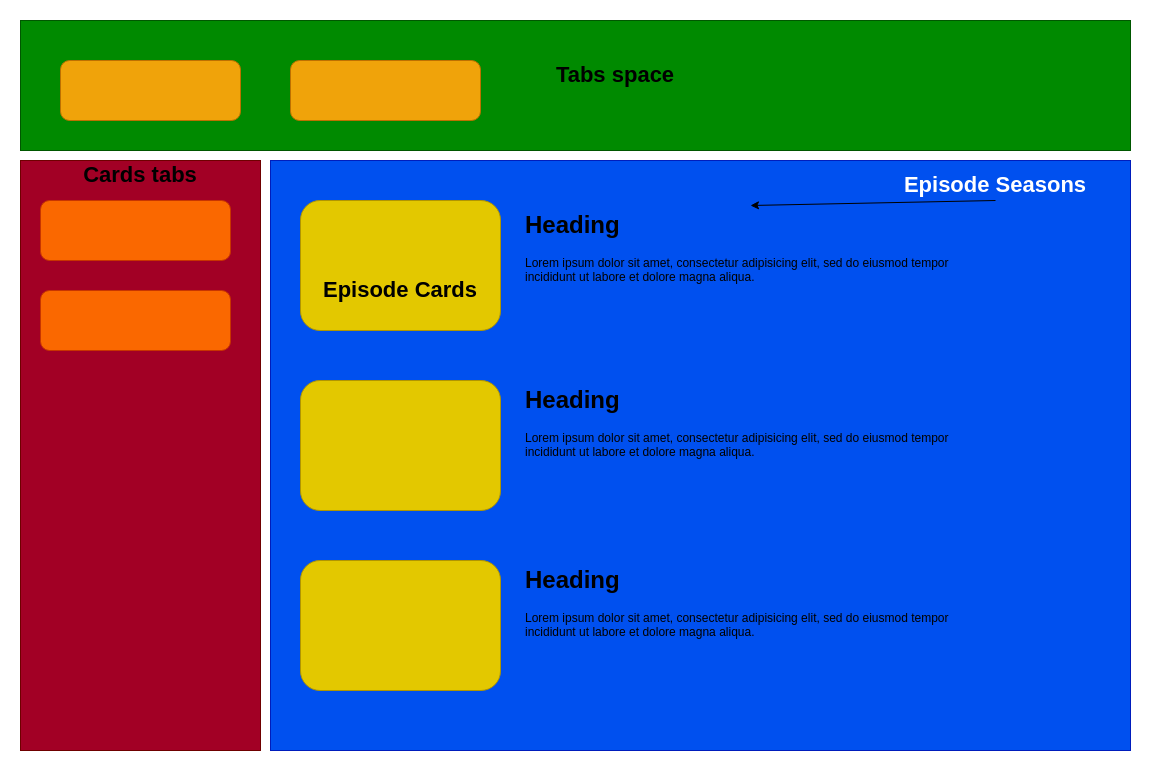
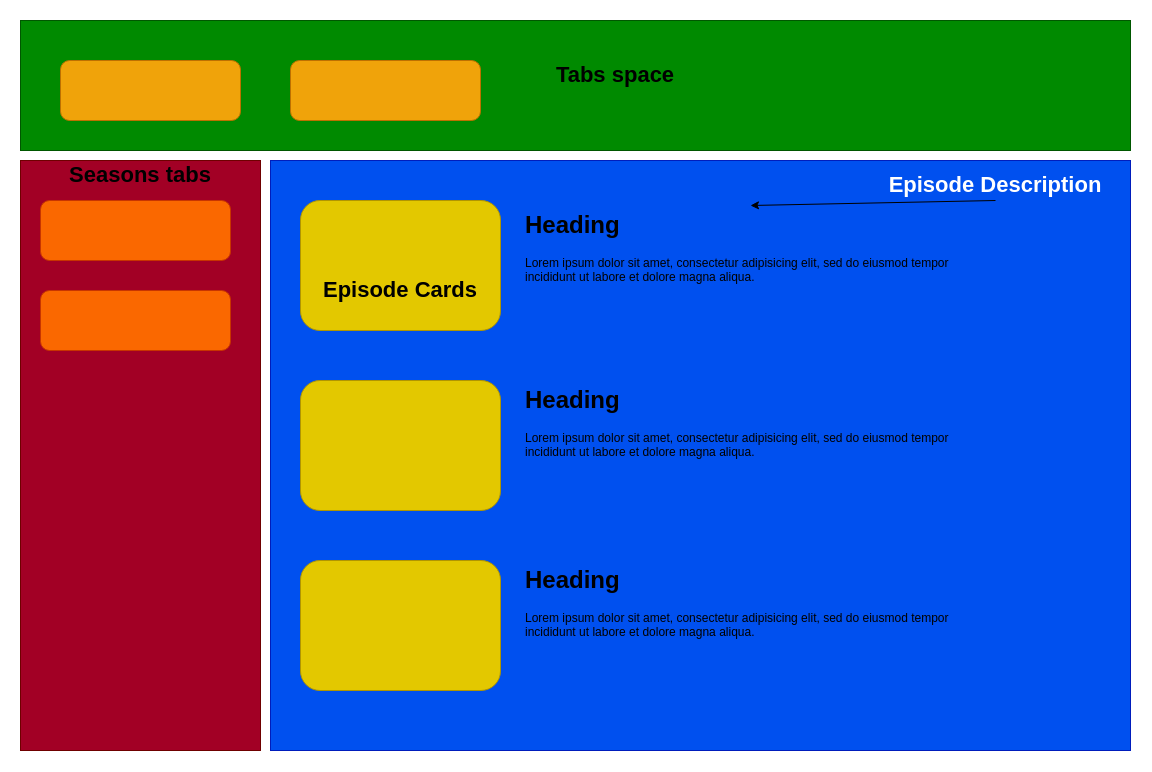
node "Cards tabs": label "Cards tabs" -> "Seasons tabs"
node "Episode Seasons": label "Episode Seasons" -> "Episode Description"
